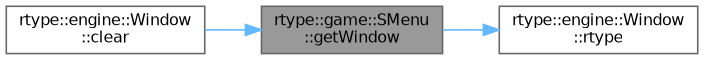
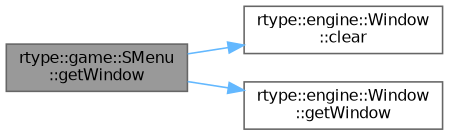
edge "rtype::engine::Window ::clear" -> "rtype::game::SMenu ::getWindow": reversed
node "rtype::engine::Window ::rtype": label "rtype::engine::Window ::rtype" -> "rtype::engine::Window ::getWindow"
